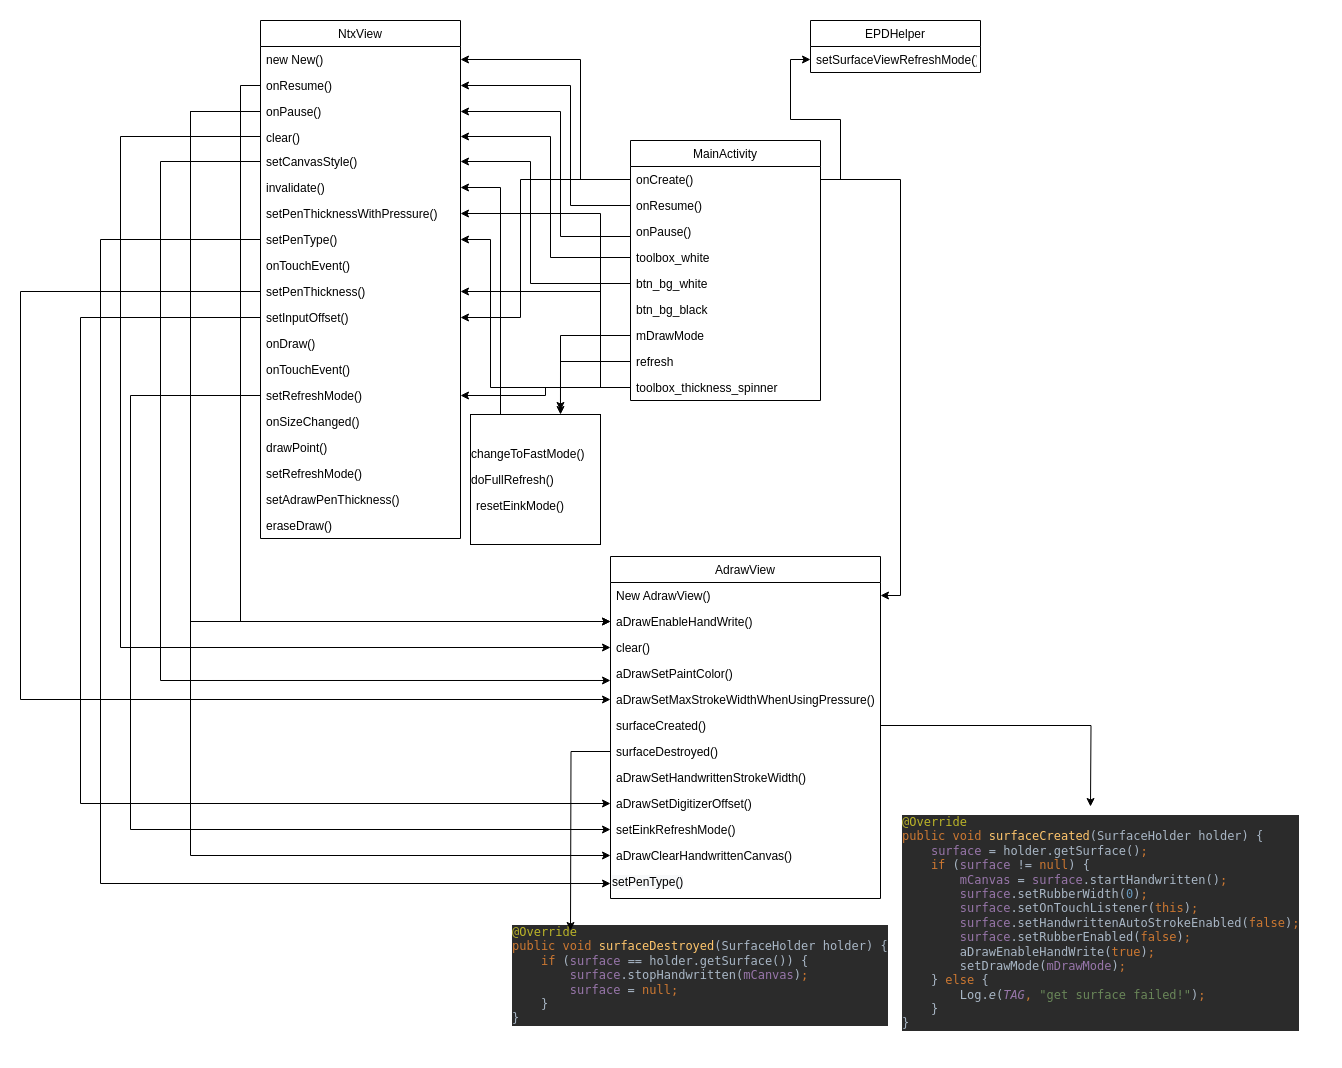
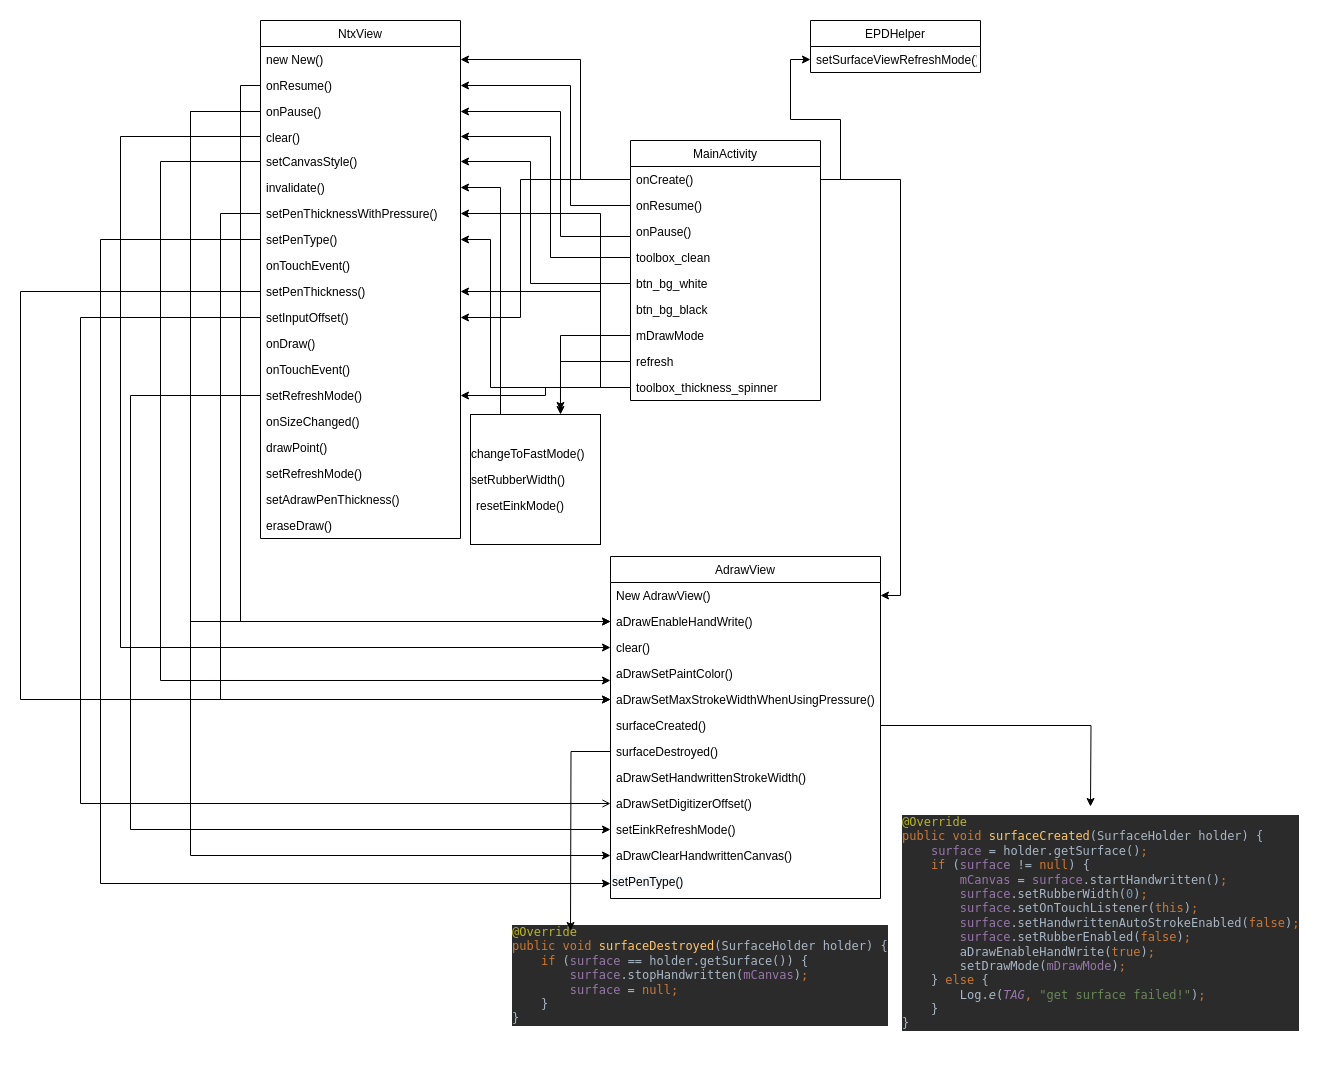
node "toolbox_white": label "toolbox_white" -> "toolbox_clean"
edge "setPenThicknessWithPressure()" -> "aDrawSetMaxStrokeWidthWhenUsingPressure()": added
node "doFullRefresh()": label "doFullRefresh()" -> "setRubberWidth()"
edge "setInputOffset()" -> "aDrawSetDigitizerOffset()": arrowhead classic -> open
